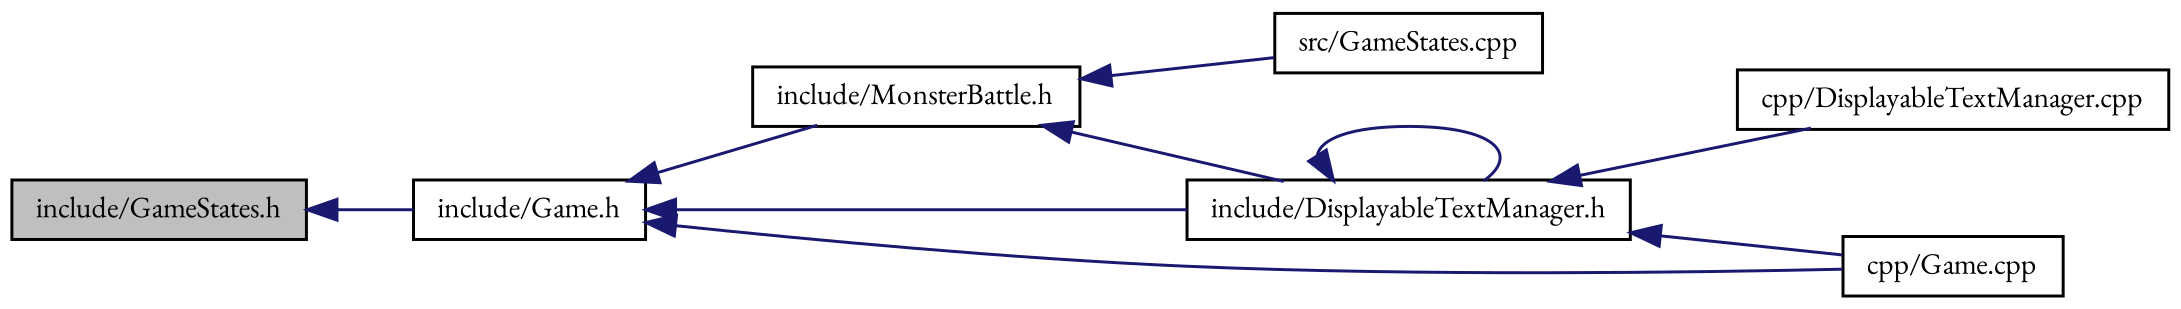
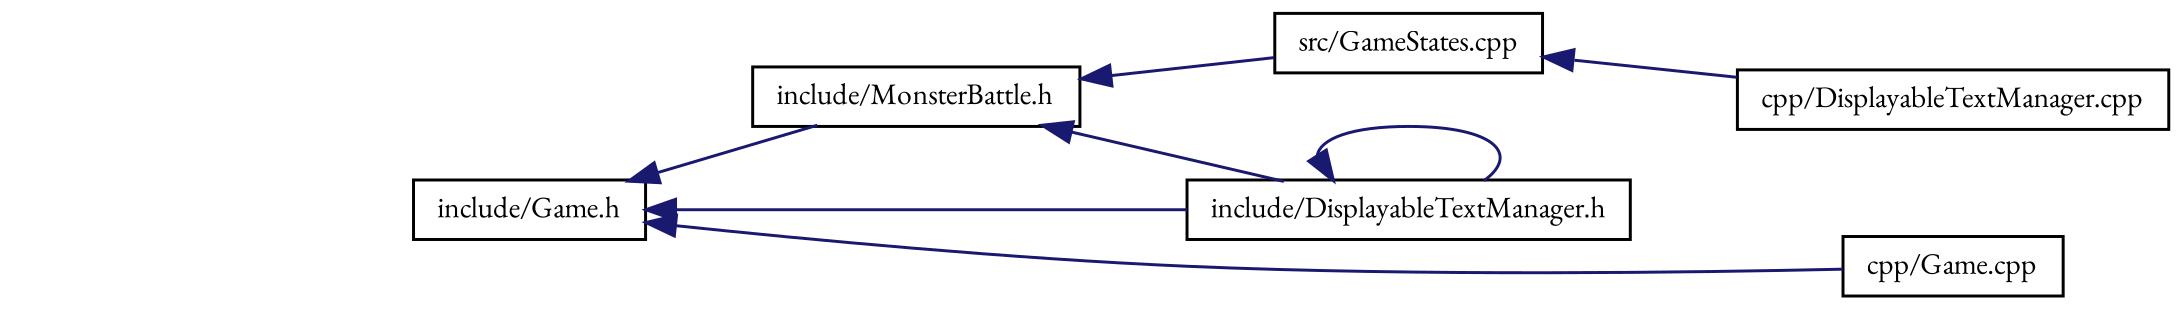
edge "cpp/DisplayableTextManager.cpp" -> "include/DisplayableTextManager.h": now "cpp/DisplayableTextManager.cpp" -> "src/GameStates.cpp"
node "include/GameStates.h": removed
edge "cpp/Game.cpp" -> "include/DisplayableTextManager.h": removed
